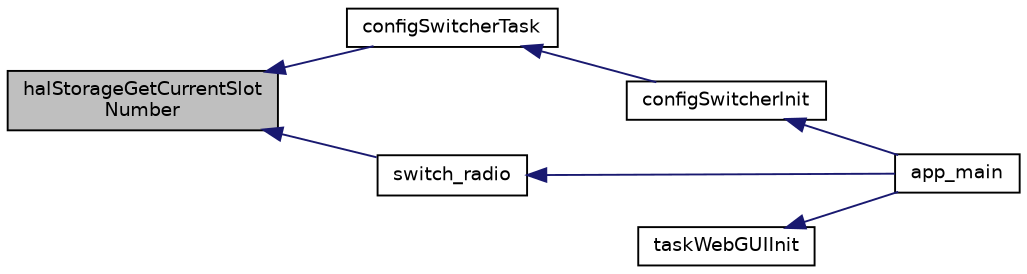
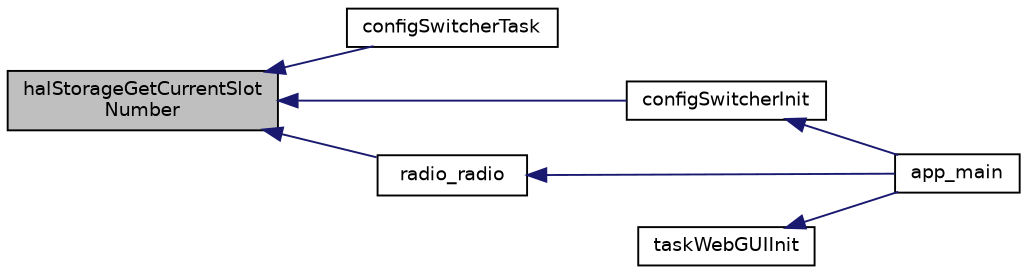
edge "configSwitcherInit" -> "configSwitcherTask": now "configSwitcherInit" -> "halStorageGetCurrentSlot Number"
node "switch_radio": label "switch_radio" -> "radio_radio"
